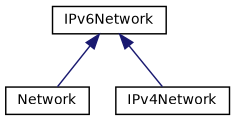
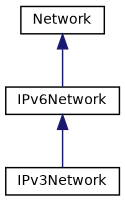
edge "Network" -> "IPv6Network": reversed
node "IPv4Network": label "IPv4Network" -> "IPv3Network"
